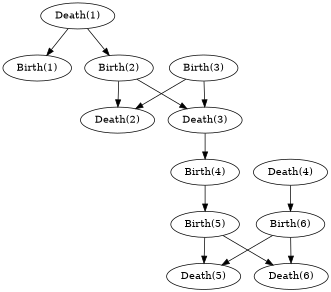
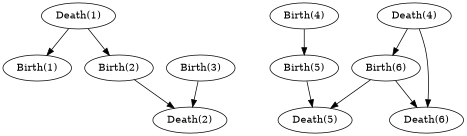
node "Death(3)": removed
edge "Birth(5)" -> "Death(6)": now "Death(4)" -> "Death(6)"
